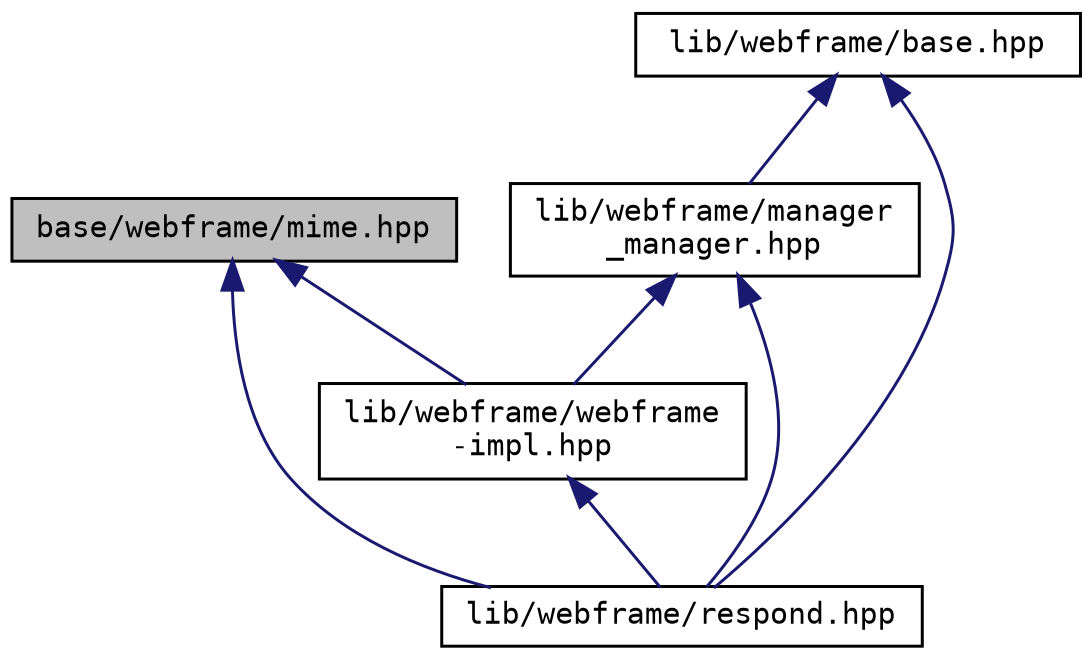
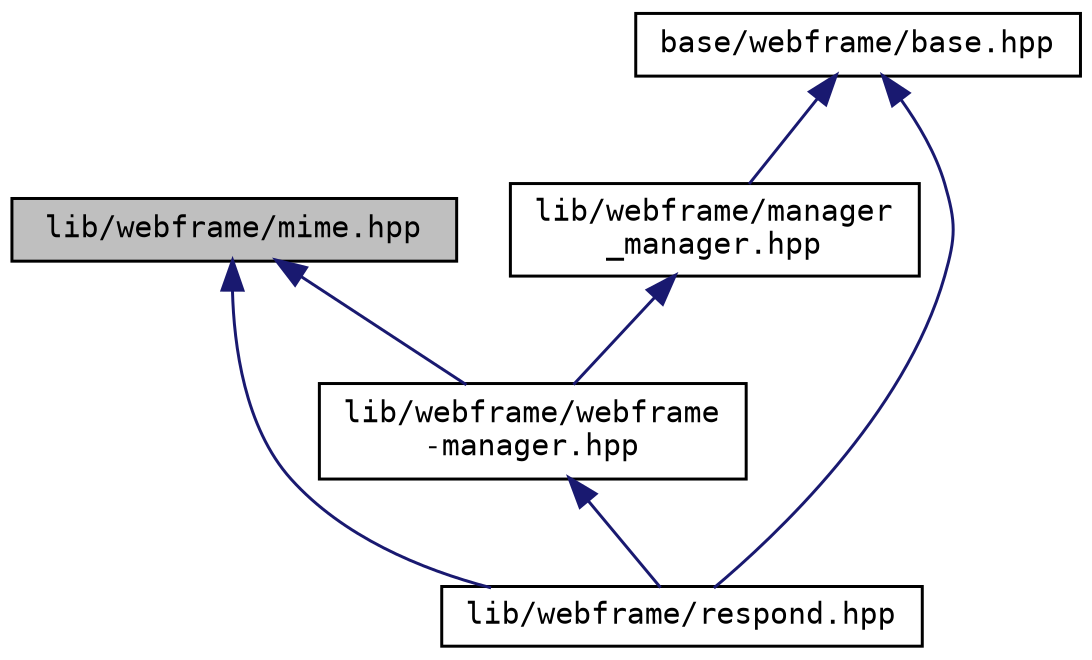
node "lib/webframe/base.hpp": label "lib/webframe/base.hpp" -> "base/webframe/base.hpp"
node "base/webframe/mime.hpp": label "base/webframe/mime.hpp" -> "lib/webframe/mime.hpp"
node "lib/webframe/webframe -impl.hpp": label "lib/webframe/webframe -impl.hpp" -> "lib/webframe/webframe -manager.hpp"
edge "lib/webframe/respond.hpp" -> "lib/webframe/manager _manager.hpp": removed
